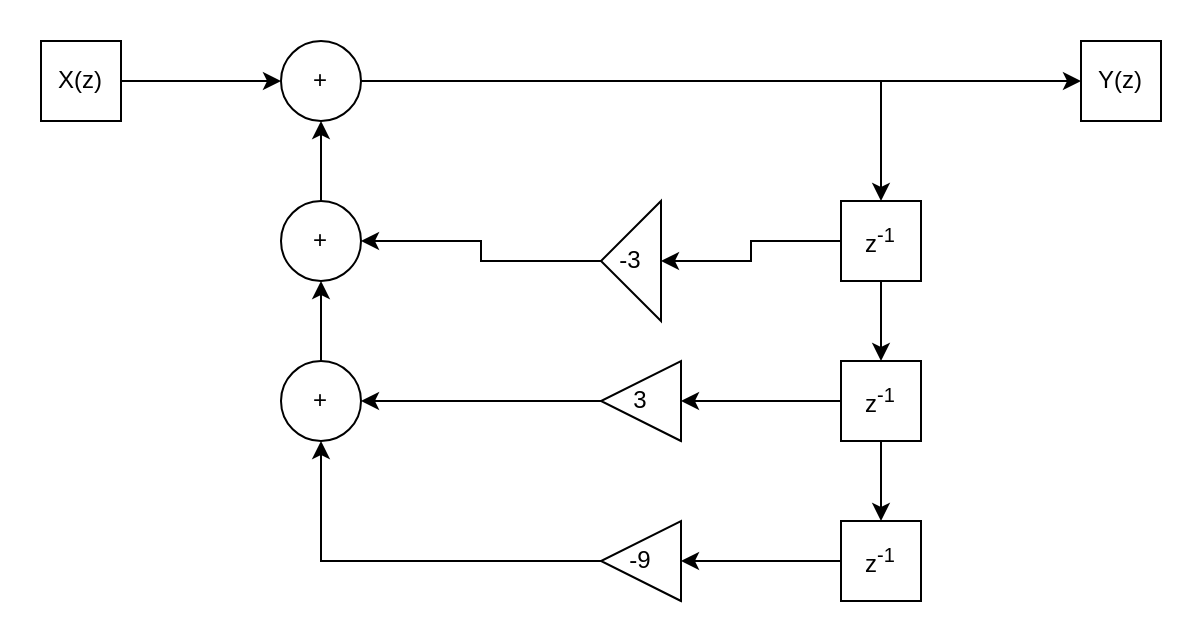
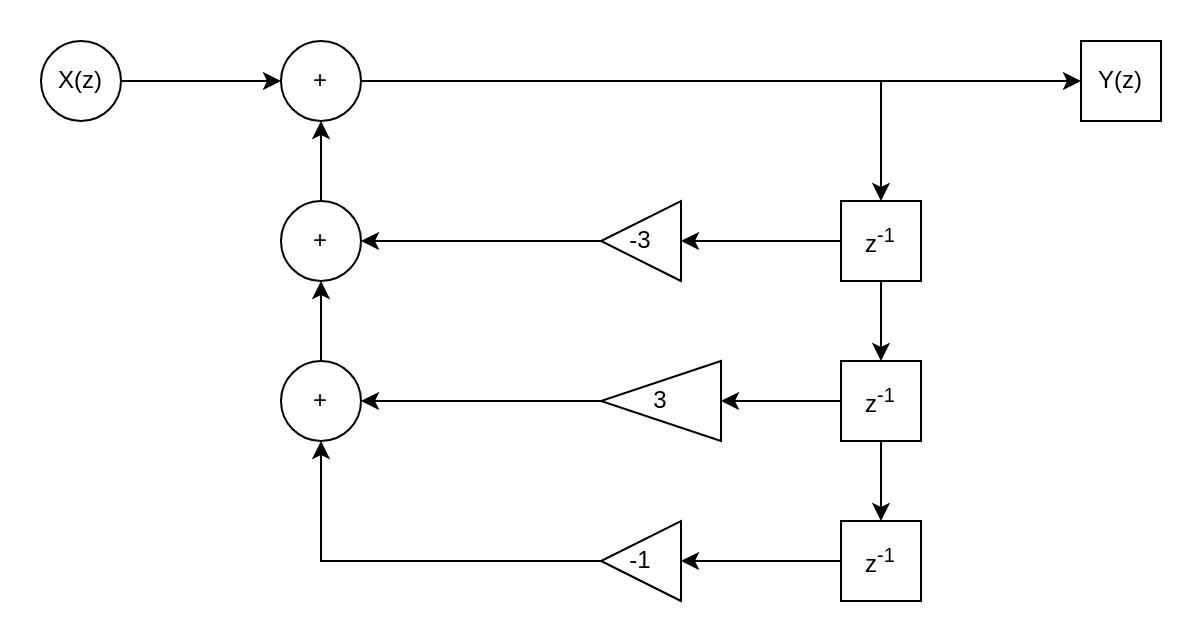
node "X(z)": shape rectangle -> ellipse
node "-3": size 60x120 -> 80x80
node "3": size 80x80 -> 120x80
node "-9": label "-9" -> "-1"
